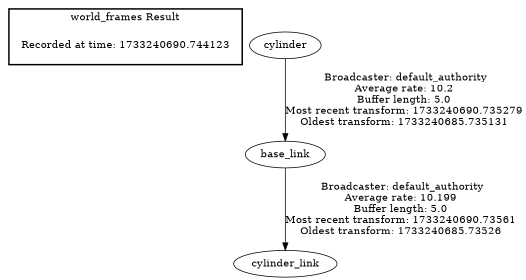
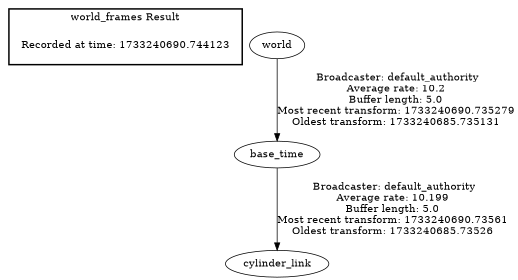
node "cylinder": label "cylinder" -> "world"
node "base_link": label "base_link" -> "base_time"
